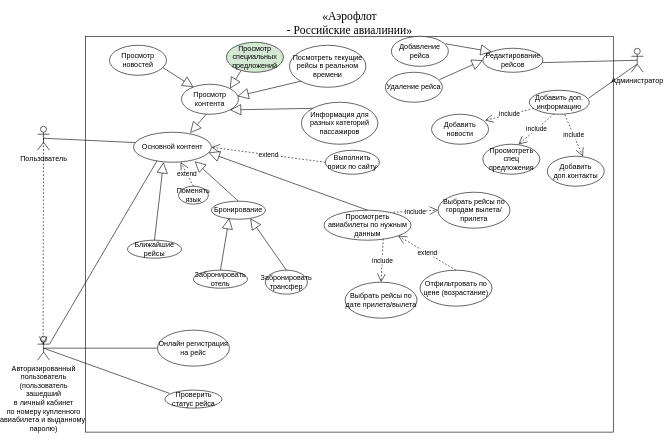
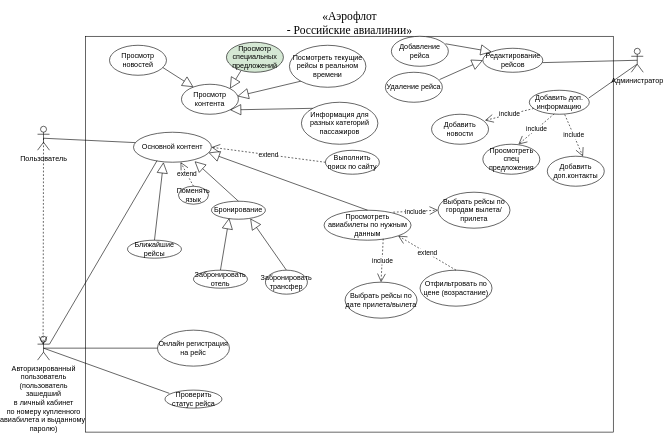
edge "Просмотр контента" -> "Основной контент": removed
